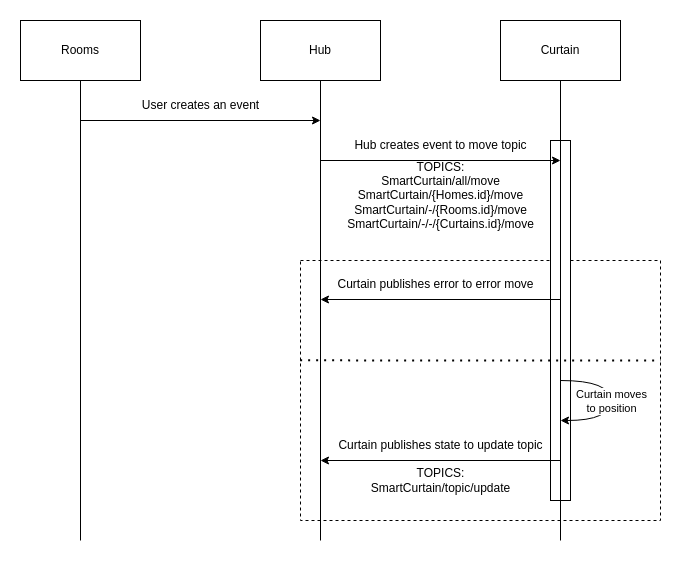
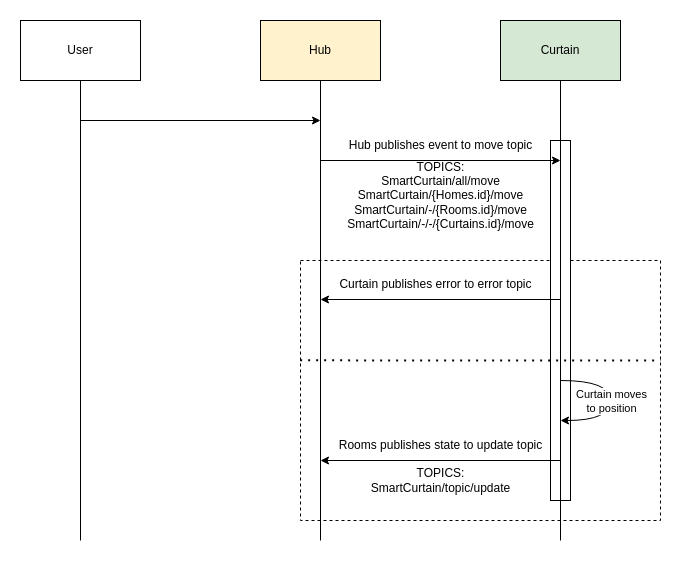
node "Rooms": label "Rooms" -> "User"
node "Hub": fillcolor #ffffff -> #fff2cc
node "Curtain": fillcolor #ffffff -> #d5e8d4
node "User creates an event": removed
node "Hub creates event to move topic": label "Hub creates event to move topic" -> "Hub publishes event to move topic"
node "Curtain publishes error to error move": label "Curtain publishes error to error move" -> "Curtain publishes error to error topic"
node "Curtain publishes state to update topic": label "Curtain publishes state to update topic" -> "Rooms publishes state to update topic"
